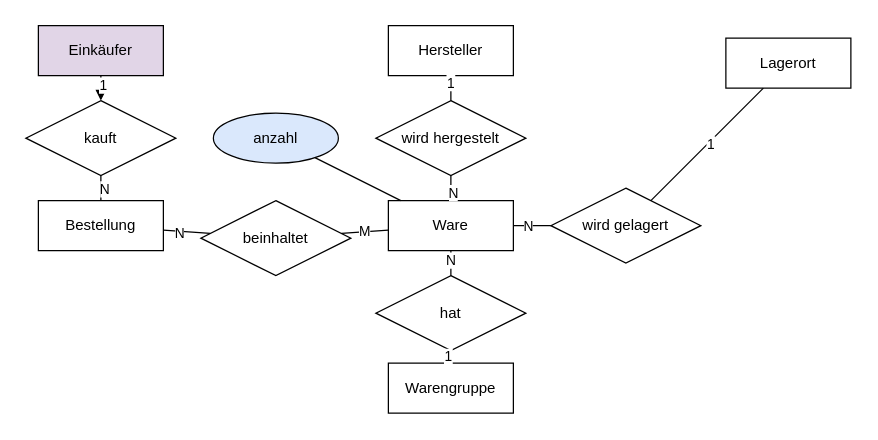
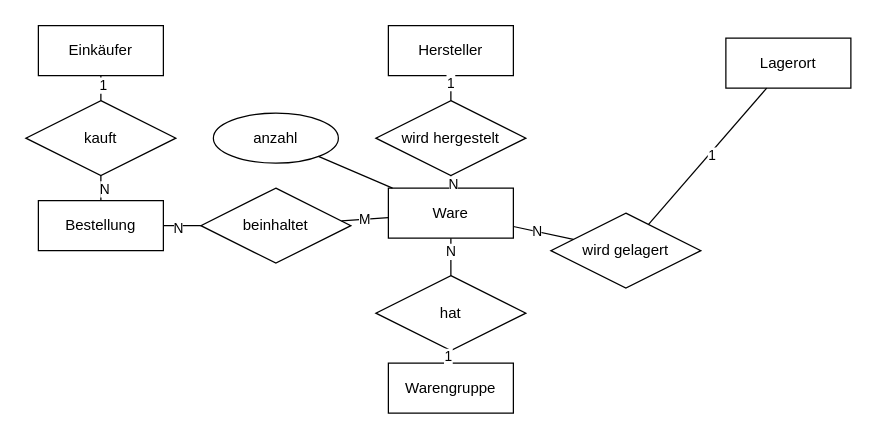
node "Einkäufer": fillcolor #e1d5e7 -> #ffffff
edge "Einkäufer" -> "kauft": arrowhead block -> none
node "anzahl": fillcolor #dae8fc -> #ffffff
node "Ware": moved (451, 226) -> (451, 213)
node "wird gelagert": moved (626, 226) -> (626, 251)
node "beinhaltet": moved (276, 238) -> (276, 226)
